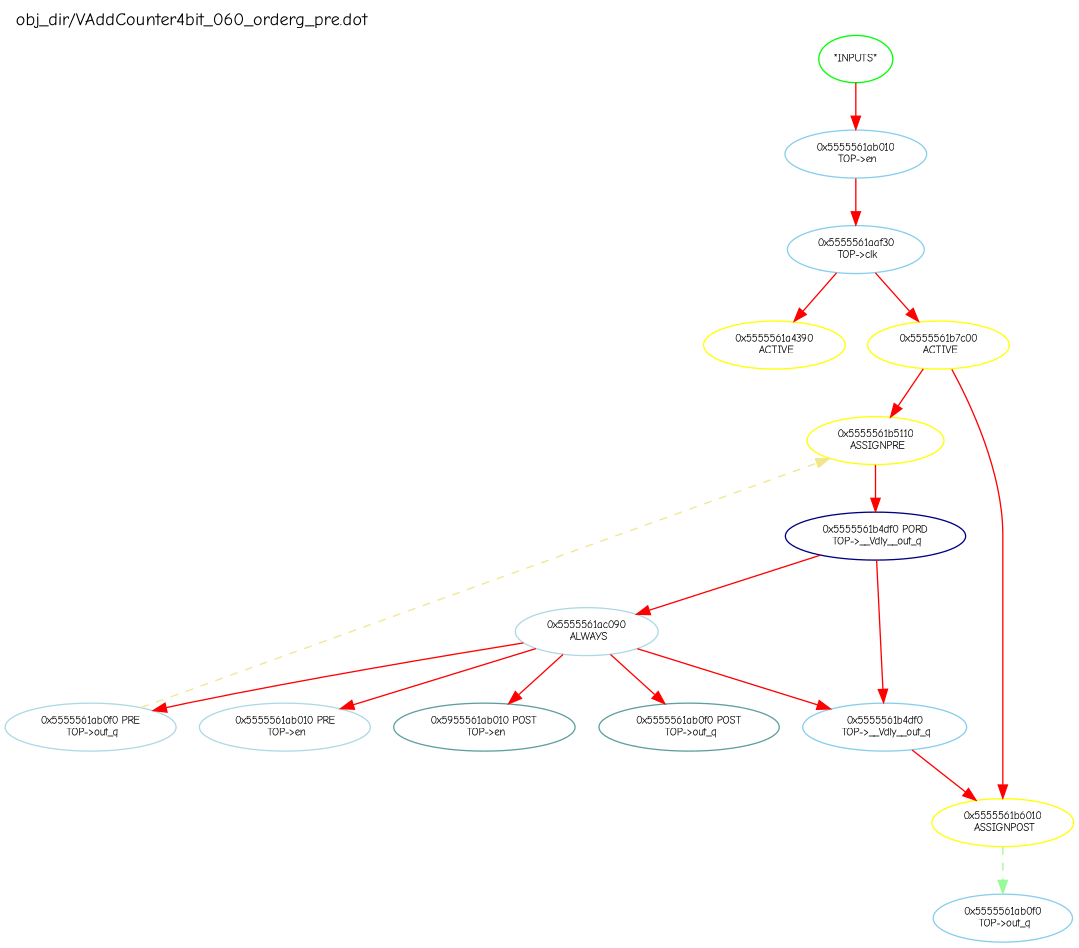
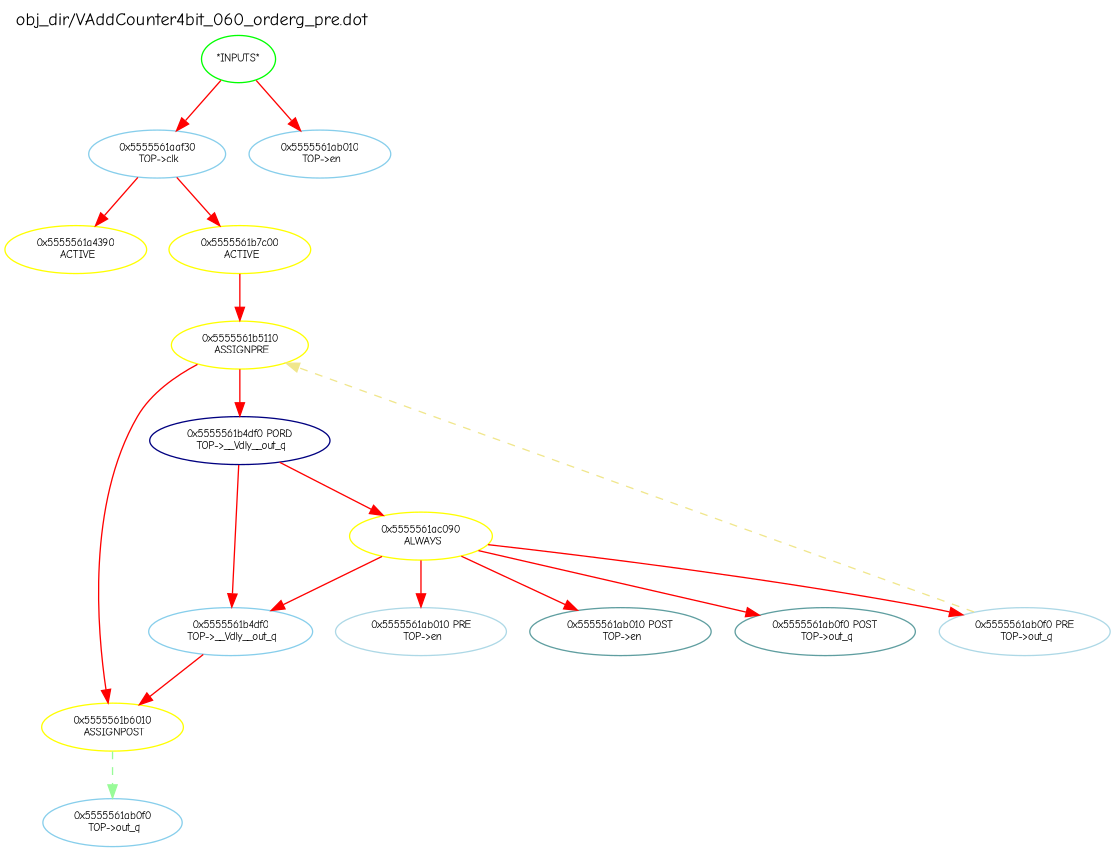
edge "0x5555561ab010 TOP->en" -> "0x5555561aaf30 TOP->clk": now "*INPUTS*" -> "0x5555561aaf30 TOP->clk"
edge "0x5555561b7c00 ACTIVE" -> "0x5555561b6010 ASSIGNPOST": now "0x5555561b5110 ASSIGNPRE" -> "0x5555561b6010 ASSIGNPOST"
node "0x5555561ac090 ALWAYS": color lightblue -> yellow
node "0x5955561ab010 POST TOP->en": label "0x5955561ab010 POST TOP->en" -> "0x5555561ab010 POST TOP->en"
